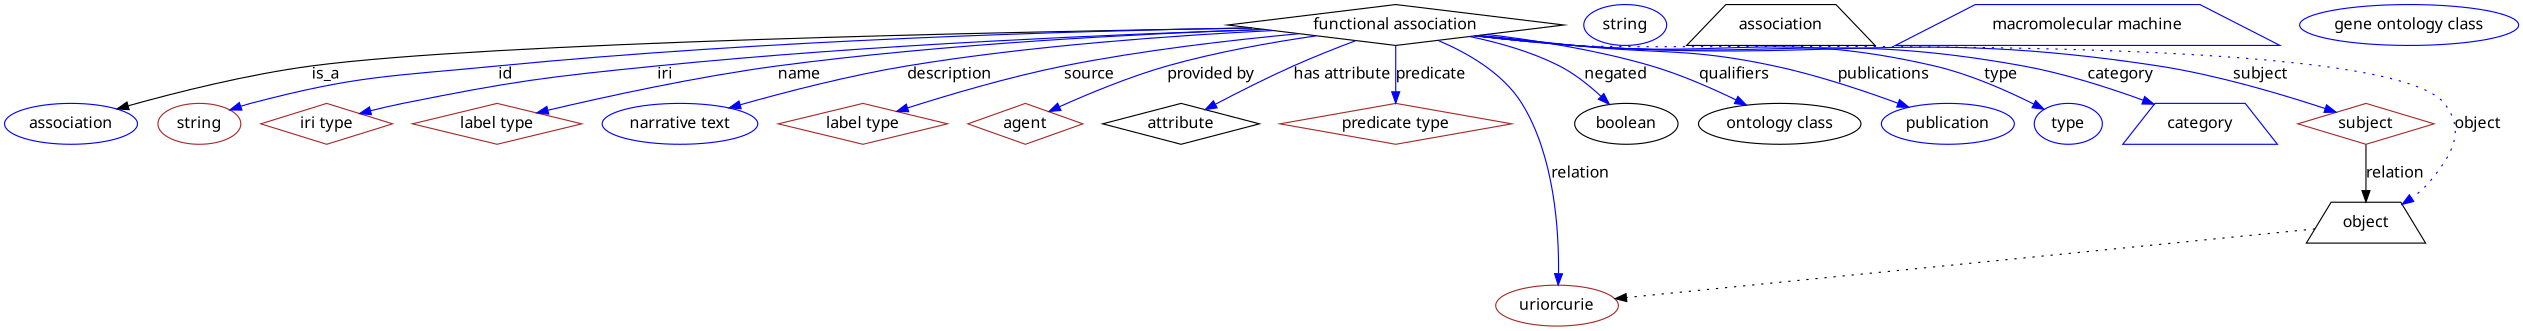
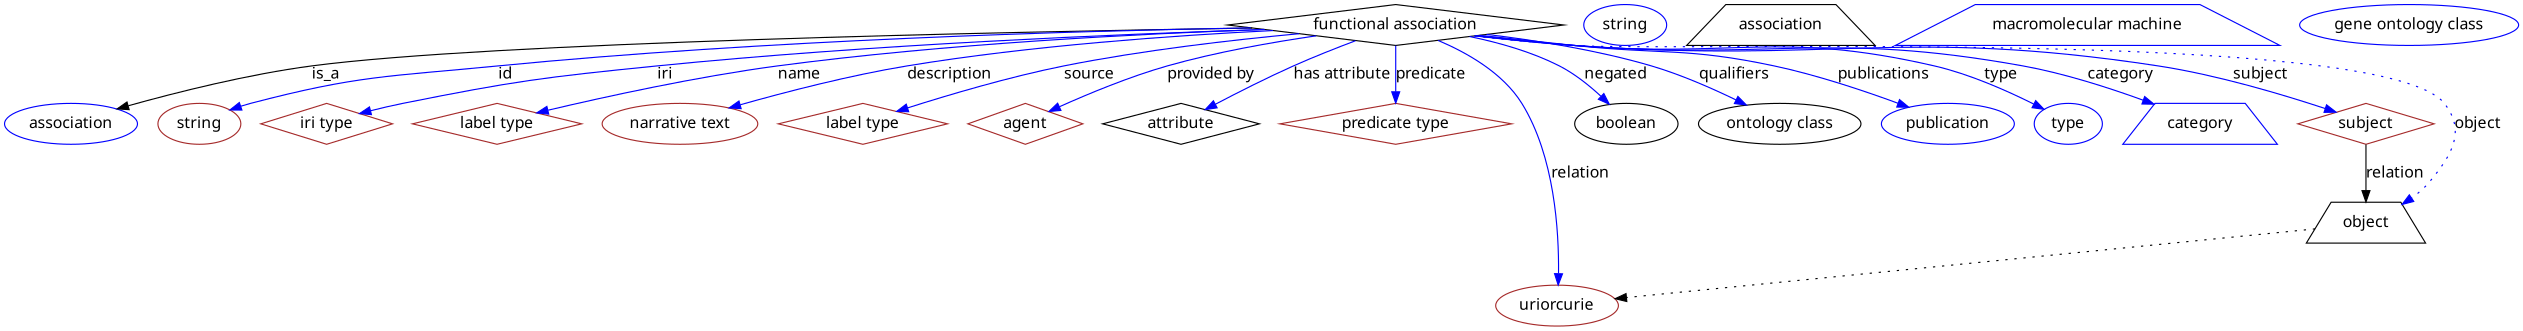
node "narrative text": color blue -> brown
